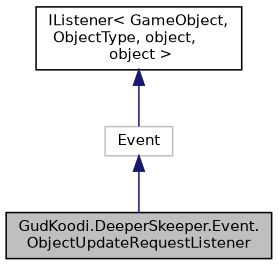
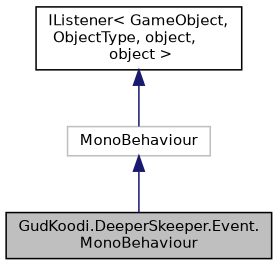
node "Event": label "Event" -> "MonoBehaviour"
node "GudKoodi.DeeperSkeeper.Event. ObjectUpdateRequestListener": label "GudKoodi.DeeperSkeeper.Event. ObjectUpdateRequestListener" -> "GudKoodi.DeeperSkeeper.Event. MonoBehaviour"
